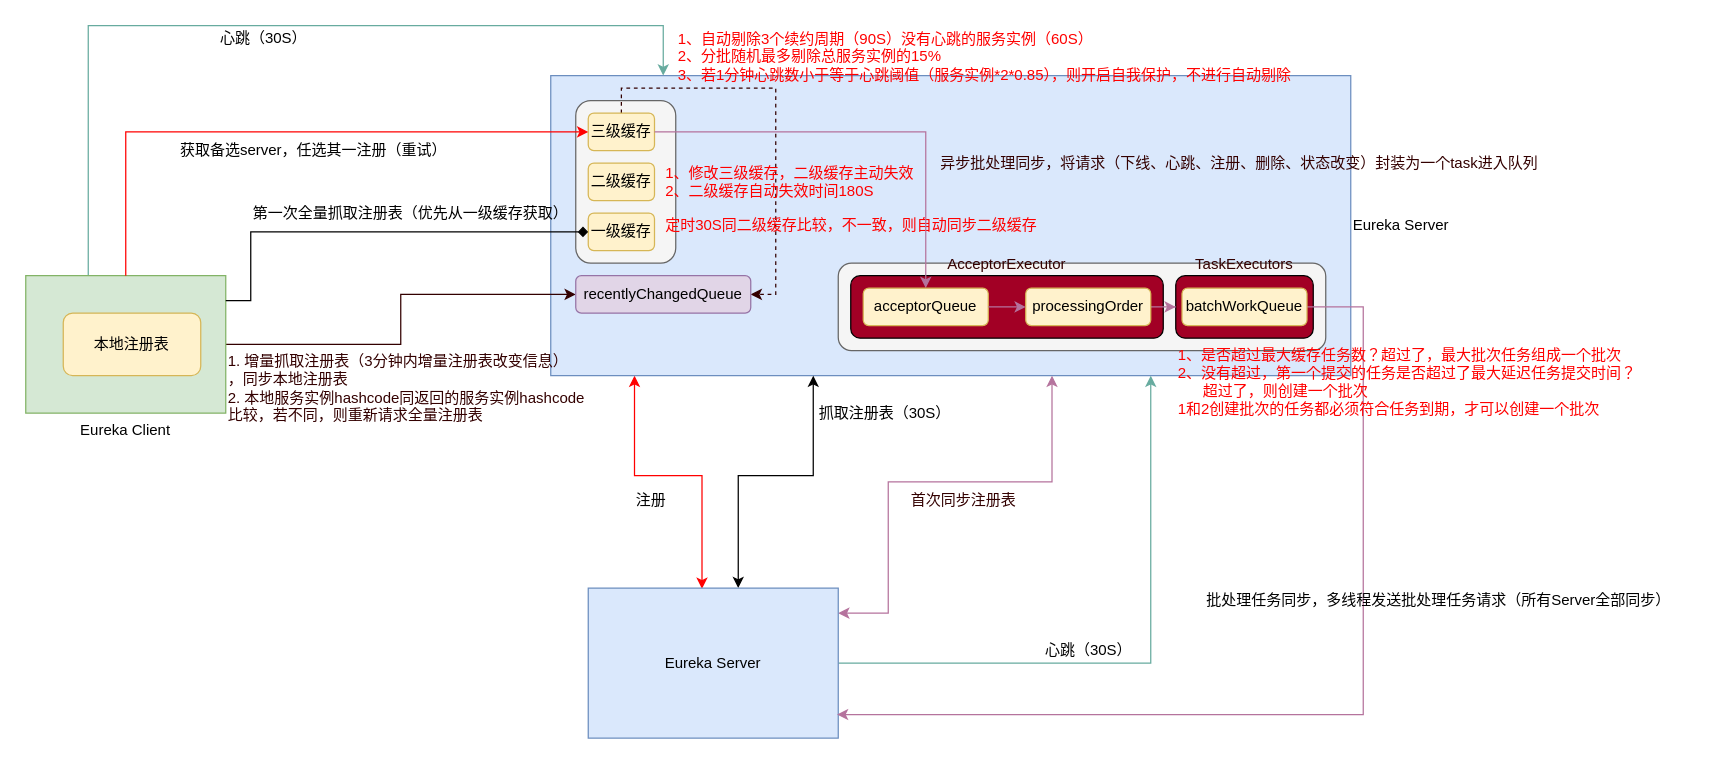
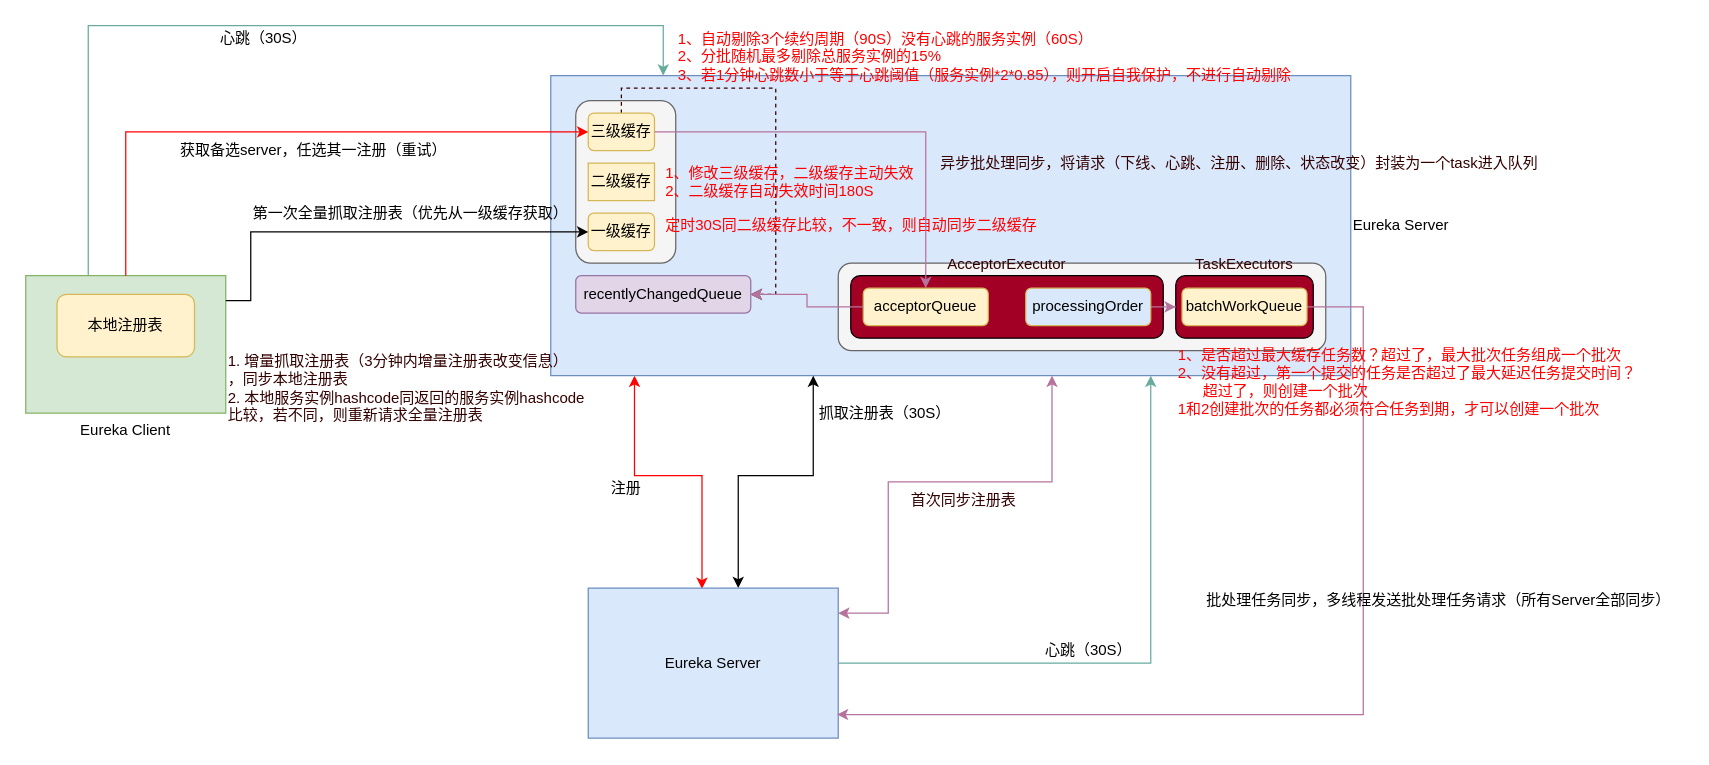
node "二级缓存": shape rounded rectangle -> rectangle
edge "Eureka Client" -> "一级缓存": arrowhead diamond -> classic
edge "acceptorQueue" -> "processingOrder": now "acceptorQueue" -> "recentlyChangedQueue"
node "processingOrder": fillcolor #fff2cc -> #dae8fc
edge "Eureka Client" -> "recentlyChangedQueue": removed
node "本地注册表": moved (132, 344) -> (126, 326)
node "注册": moved (651, 501) -> (626, 488)
